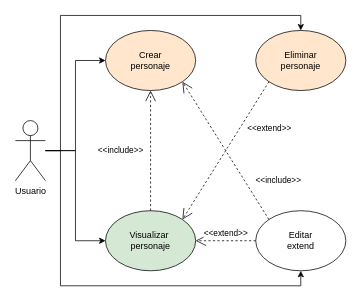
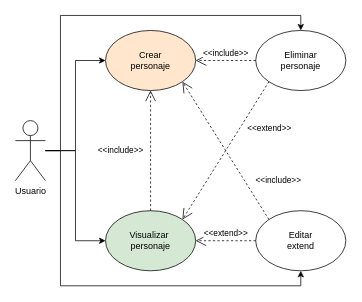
edge "Eliminar personaje" -> "Crear personaje": added, label "<<include>>"
node "Eliminar personaje": fillcolor #ffe6cc -> #ffffff
